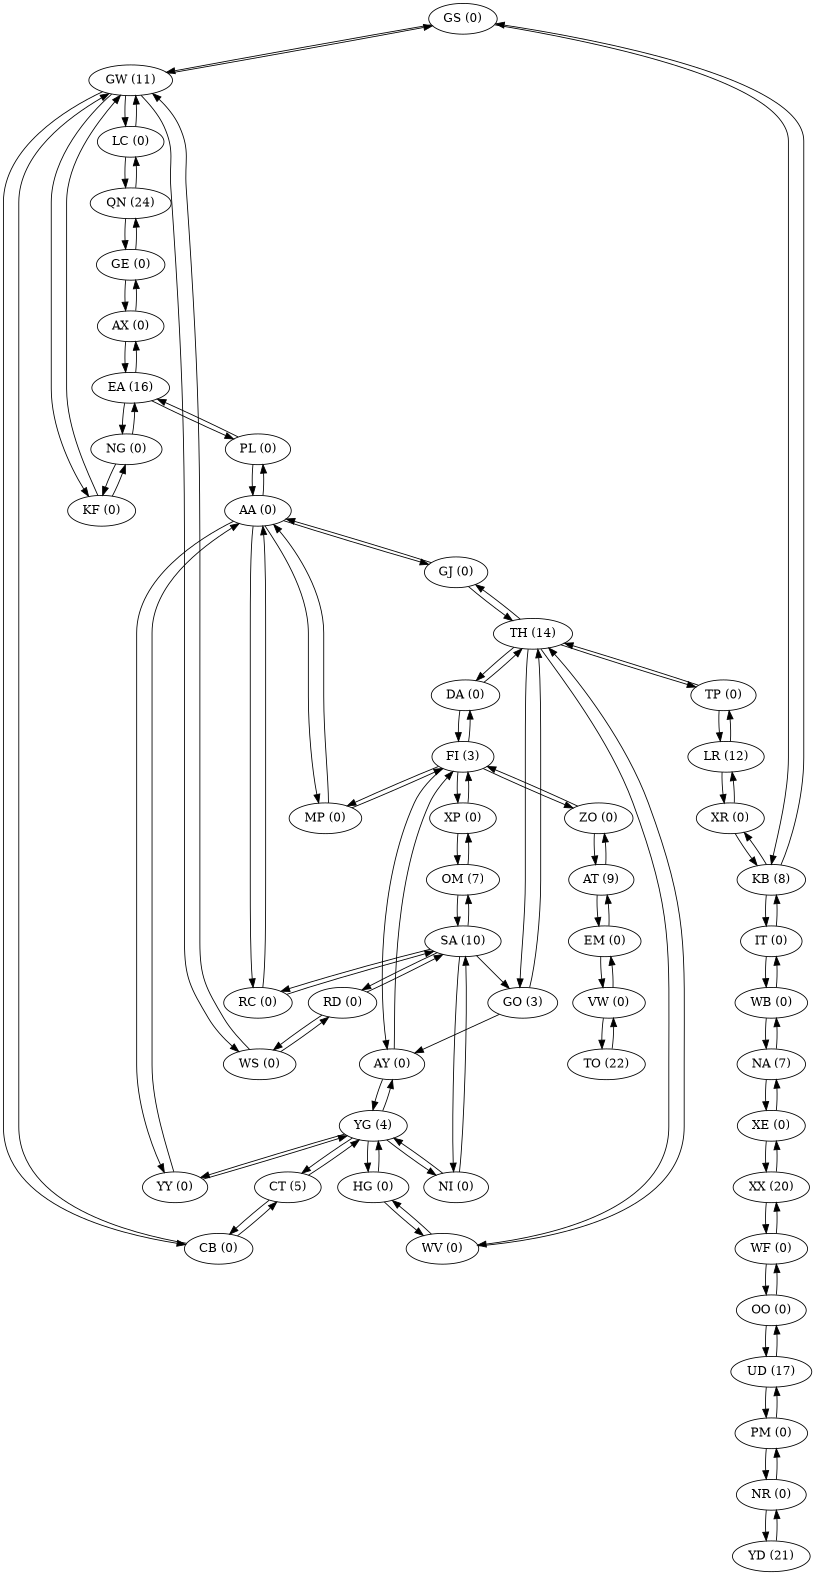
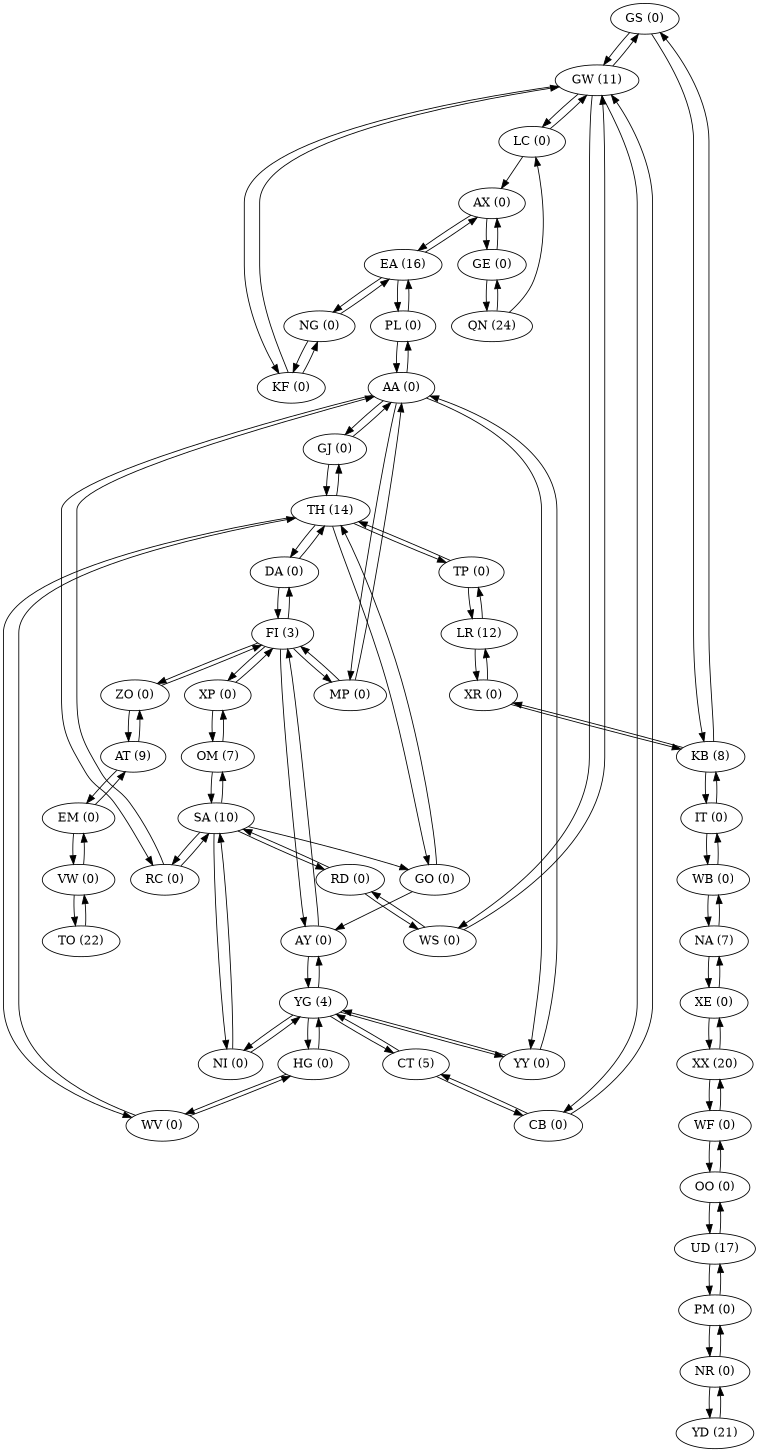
edge "LC (0)" -> "QN (24)": now "LC (0)" -> "AX (0)"
node "GO (3)": label "GO (3)" -> "GO (0)"
